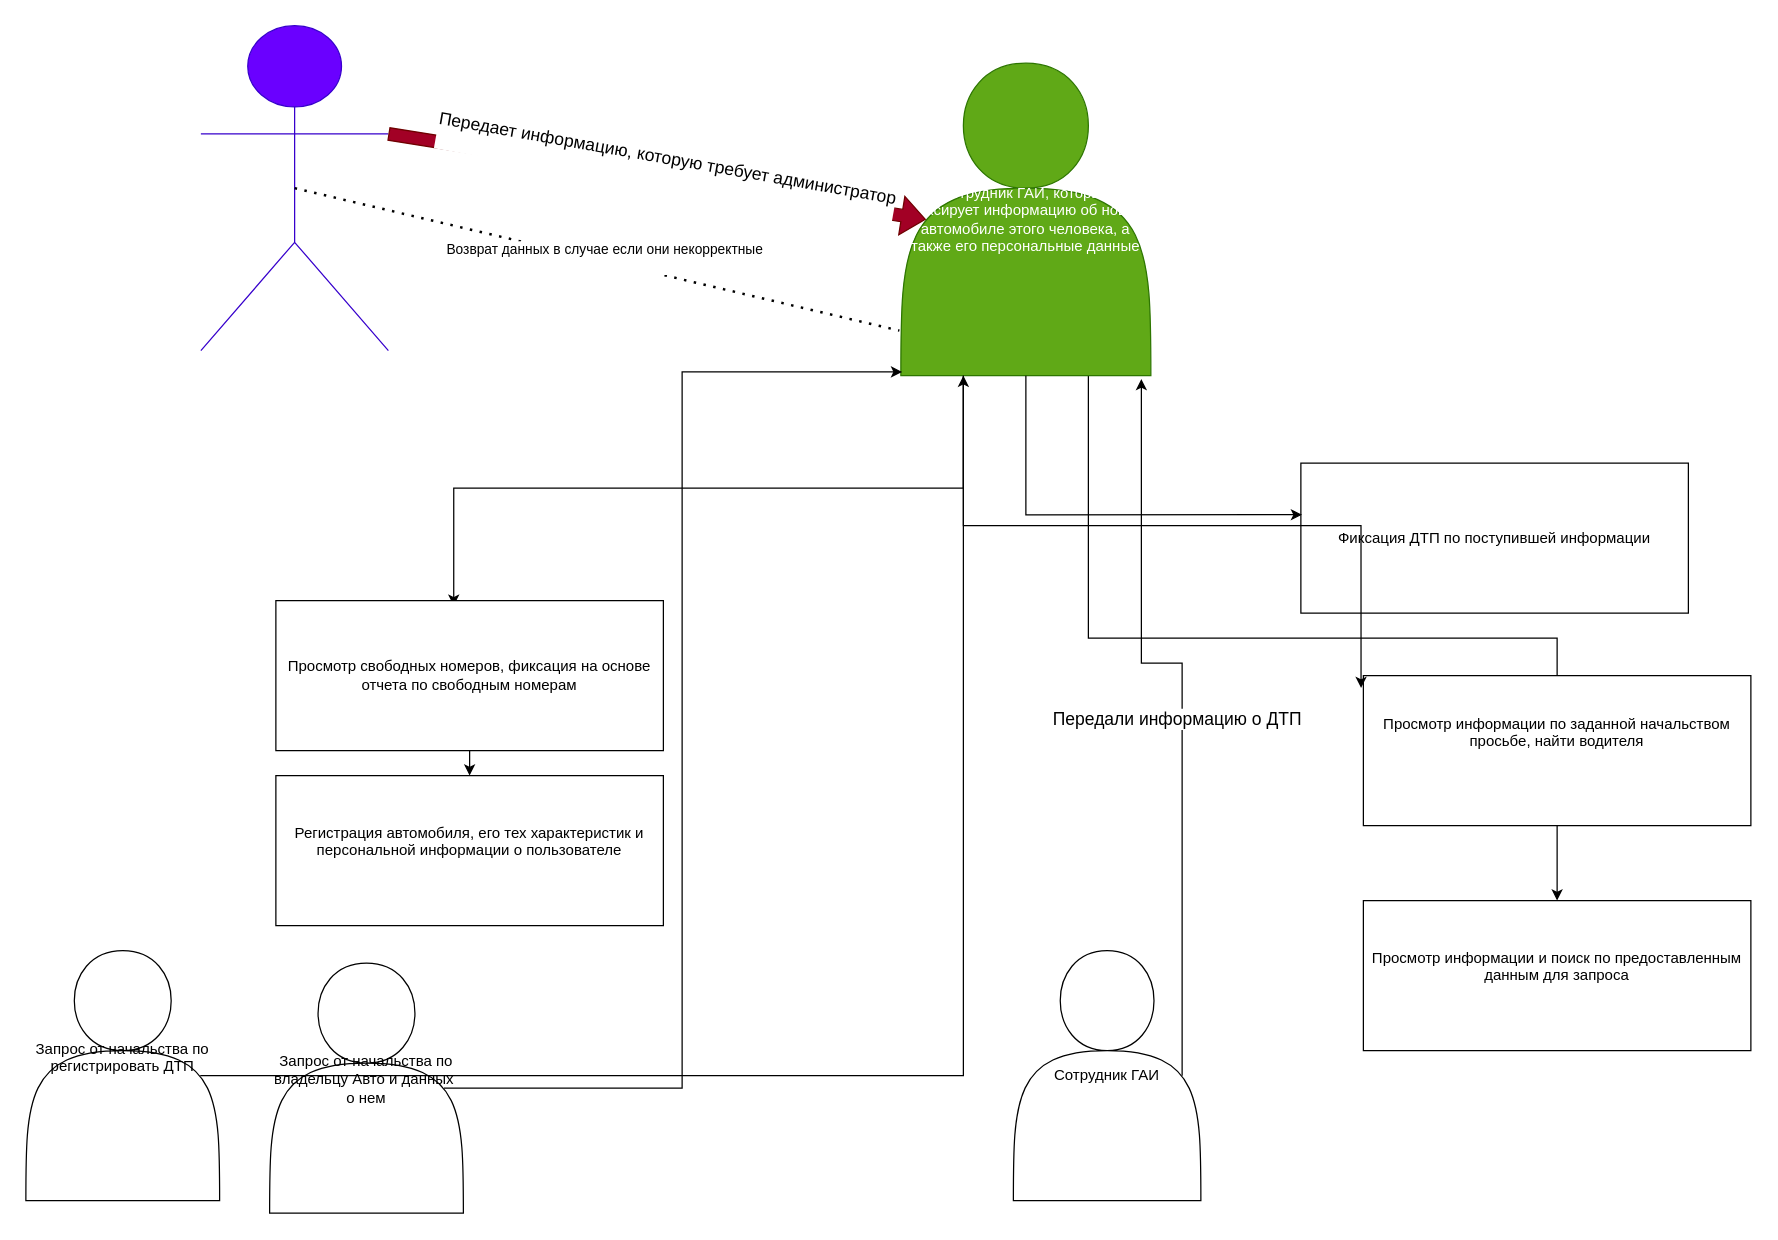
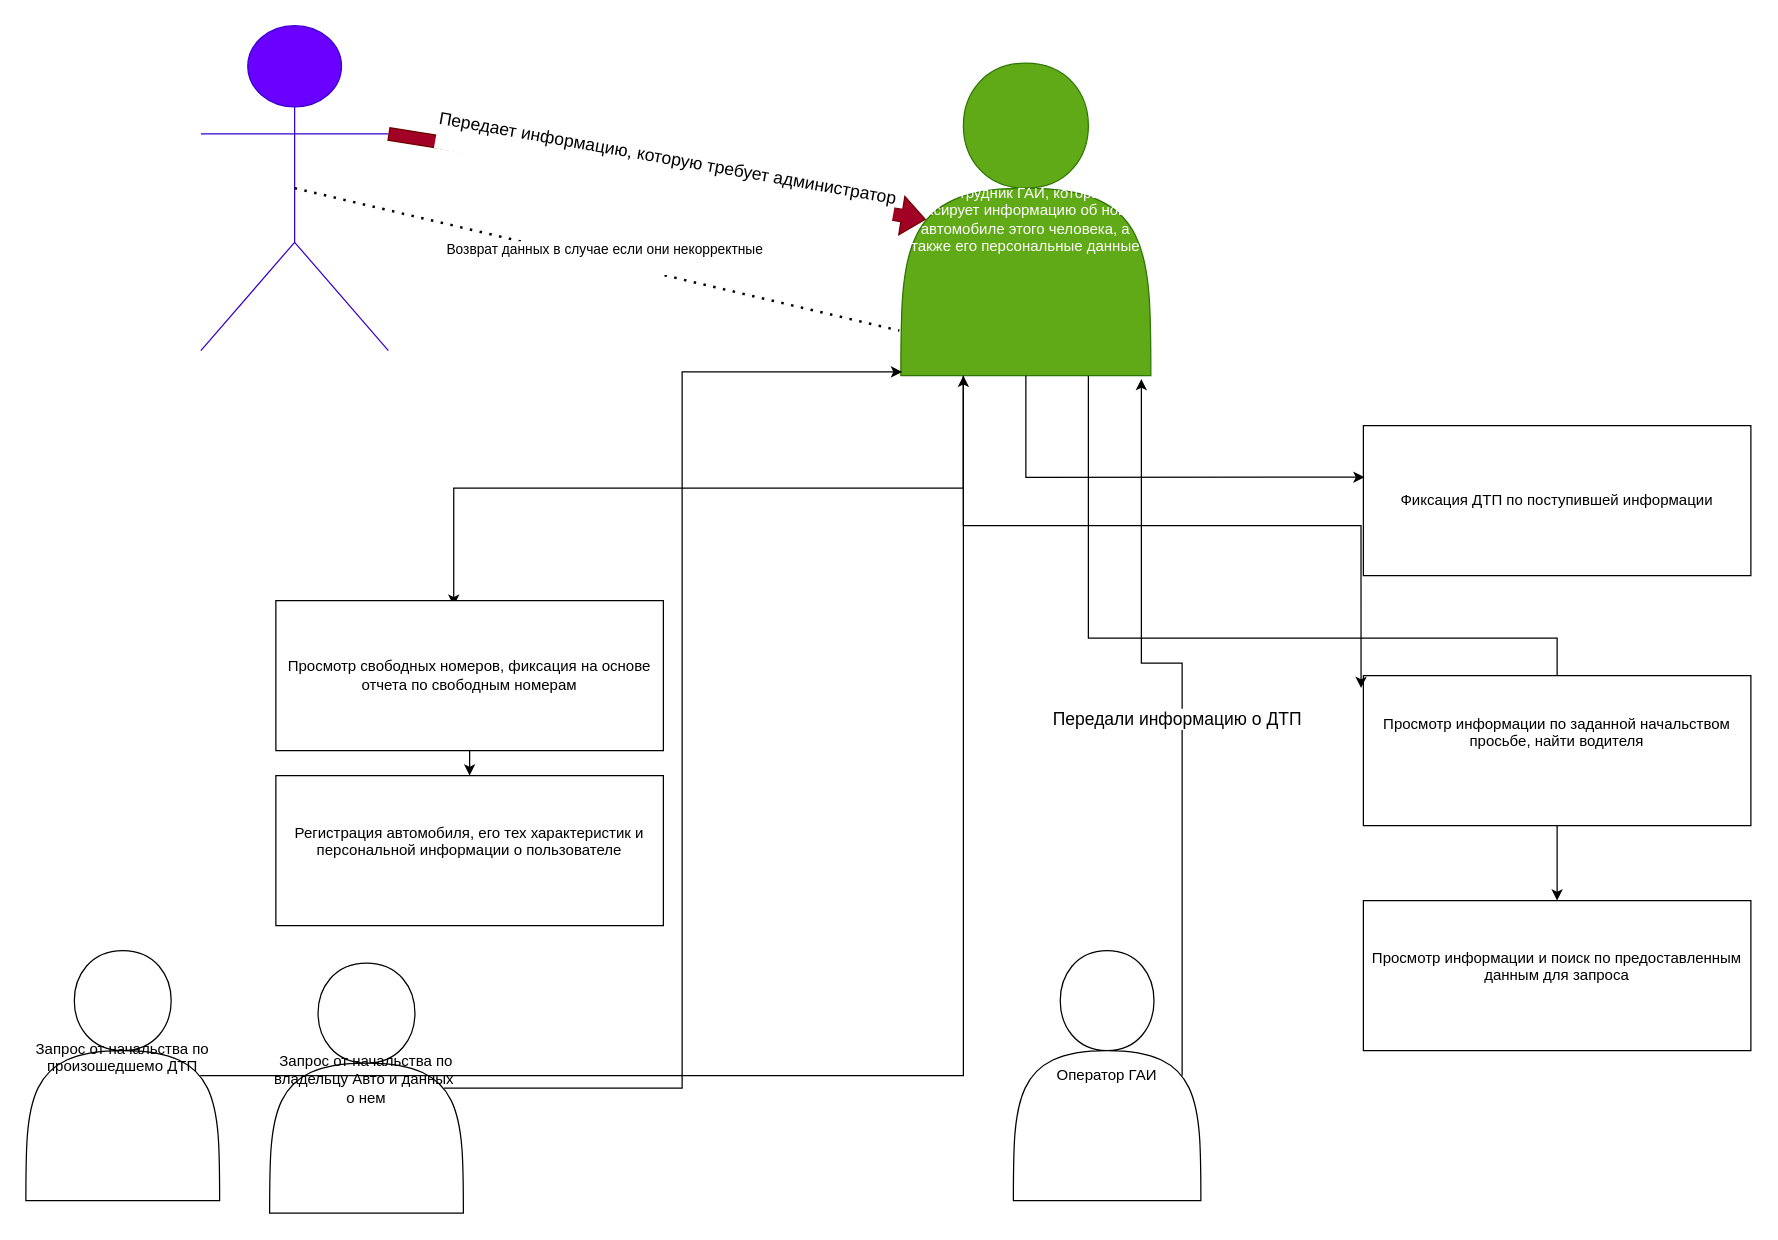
node "Фиксация ДТП по поступившей информации": moved (1494, 538) -> (1557, 501)
node "Запрос от начальства по регистрировать ДТП": label "Запрос от начальства по регистрировать ДТП" -> "Запрос от начальства по произошедшемо ДТП"
node "Сотрудник ГАИ": label "Сотрудник ГАИ" -> "Оператор ГАИ"
